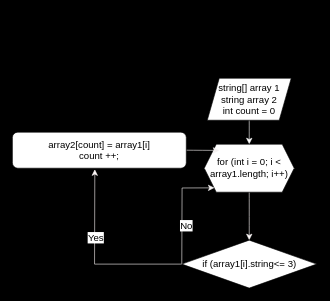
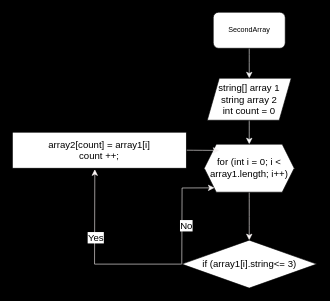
node "SecondArray": added
edge "SecondArray" -> "string[] array 1 string array 2 int count = 0": added
node "array2[count] = array1[i] count ++;": shape rounded rectangle -> rectangle
